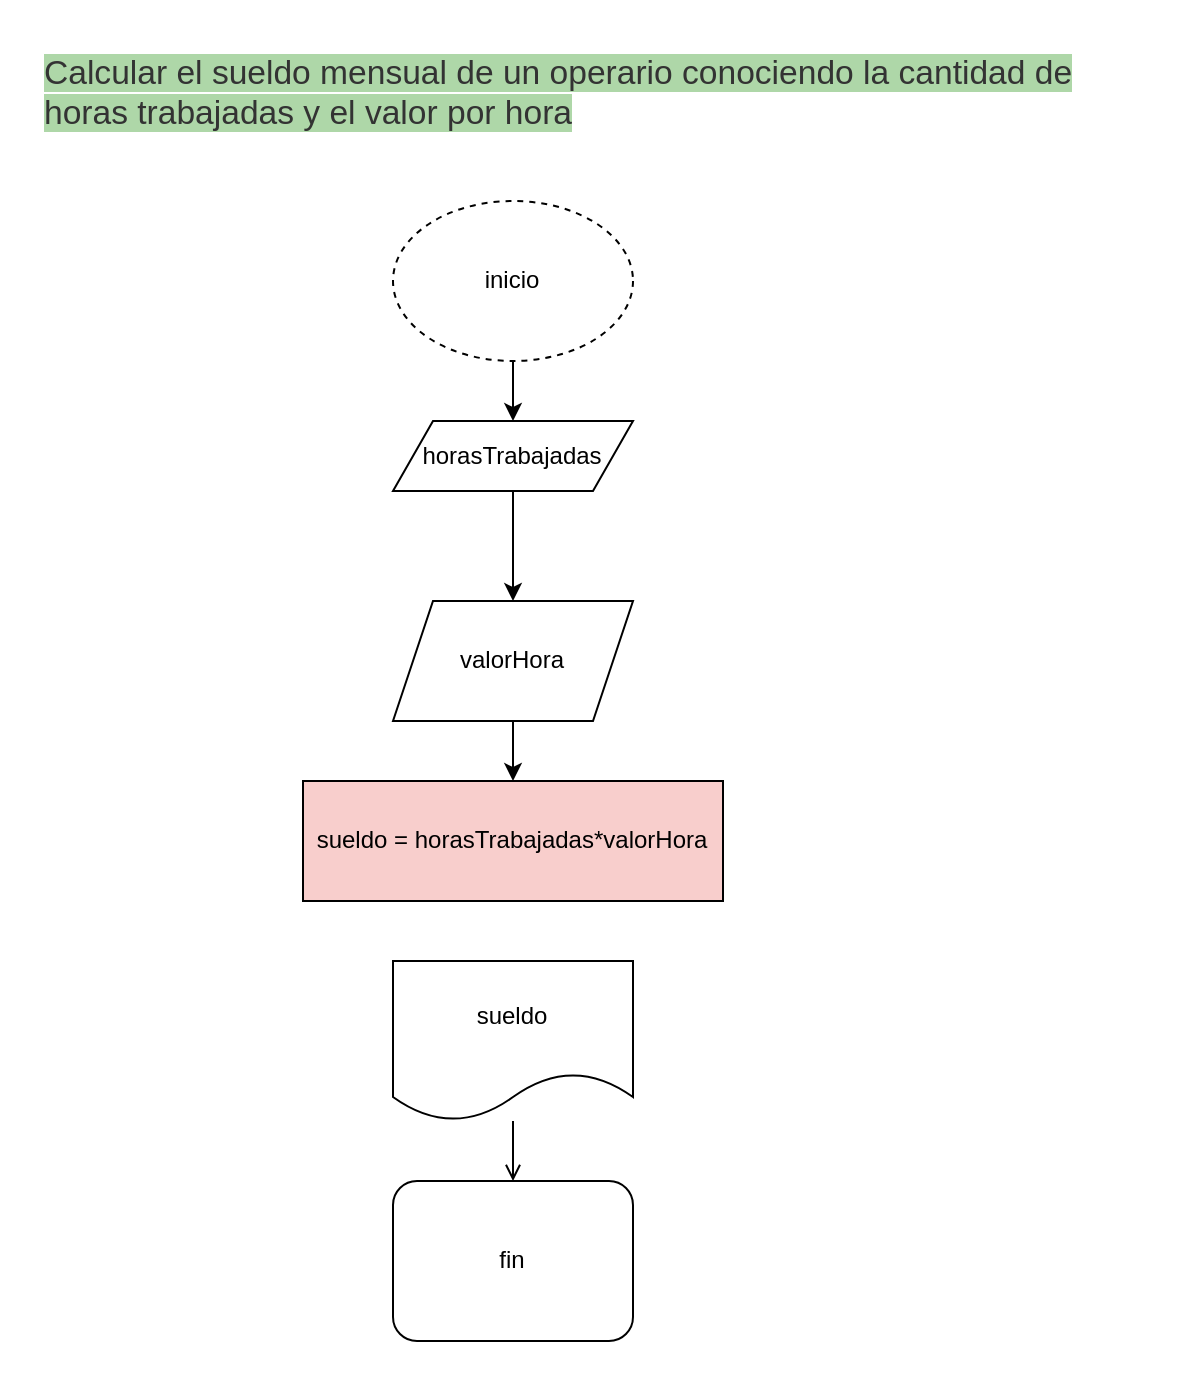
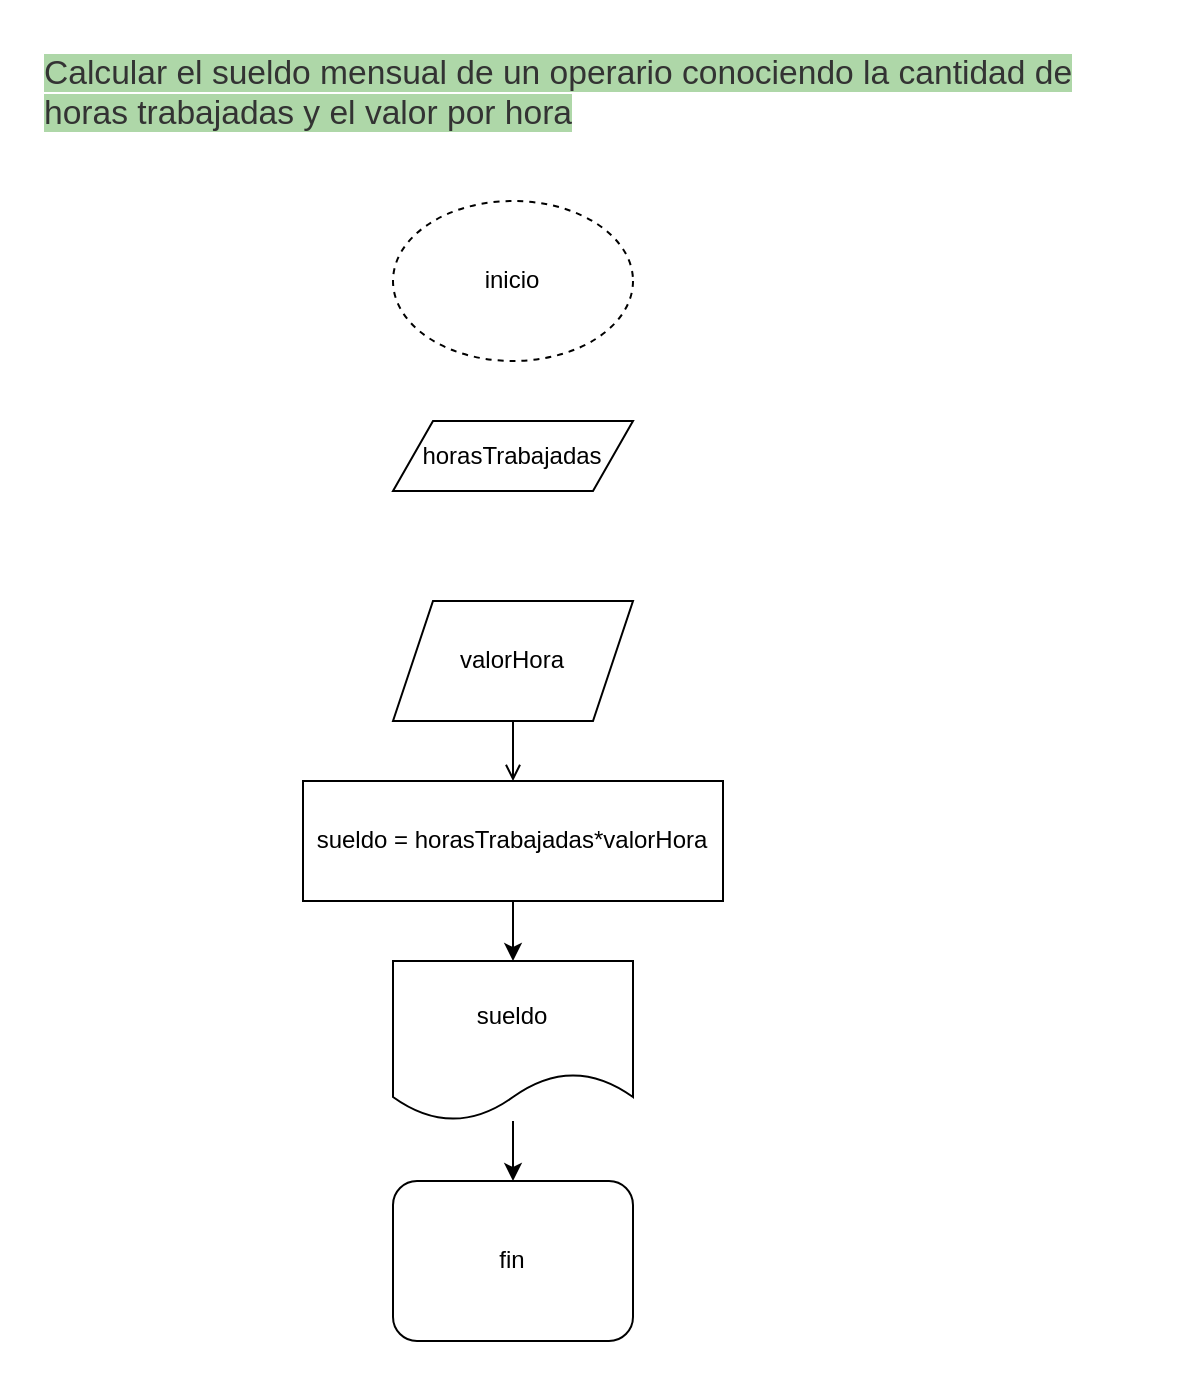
edge "inicio" -> "horasTrabajadas": removed
edge "horasTrabajadas" -> "valorHora": removed
edge "valorHora" -> "sueldo = horasTrabajadas*valorHora": arrowhead classic -> open
node "sueldo = horasTrabajadas*valorHora": fillcolor #f8cecc -> #ffffff
edge "sueldo = horasTrabajadas*valorHora" -> "sueldo": added
edge "sueldo" -> "fin": arrowhead open -> classic
